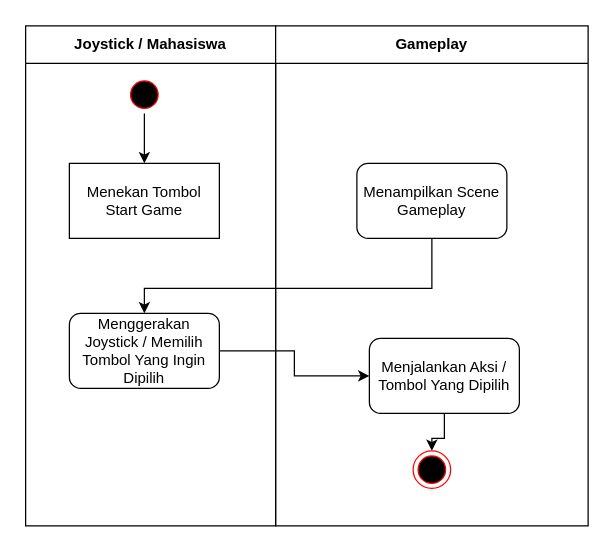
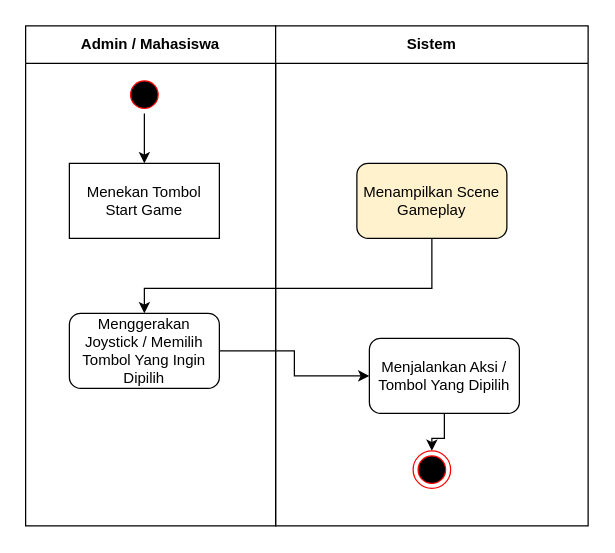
node "Joystick / Mahasiswa": label "Joystick / Mahasiswa" -> "Admin / Mahasiswa"
node "Gameplay": label "Gameplay" -> "Sistem"
node "Menampilkan Scene Gameplay": fillcolor #ffffff -> #fff2cc
